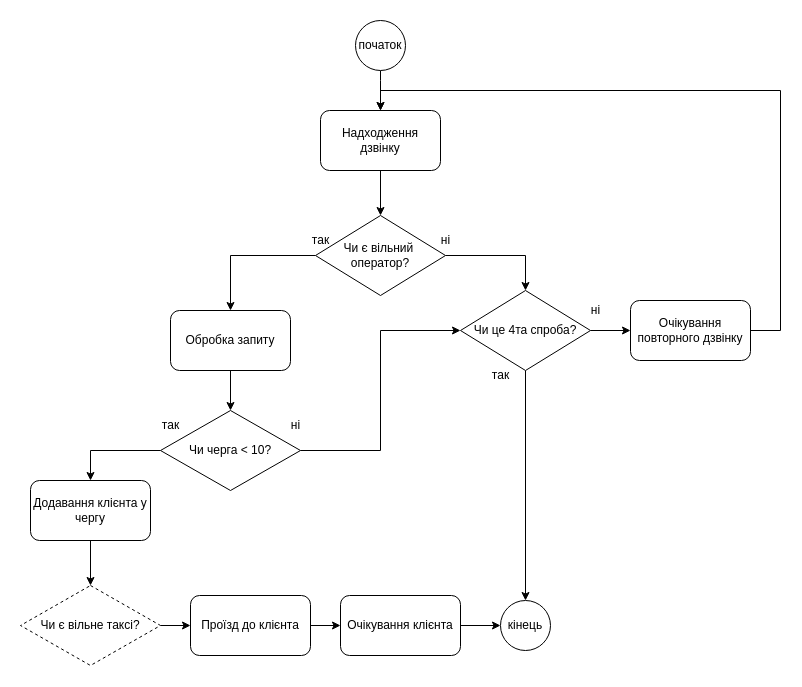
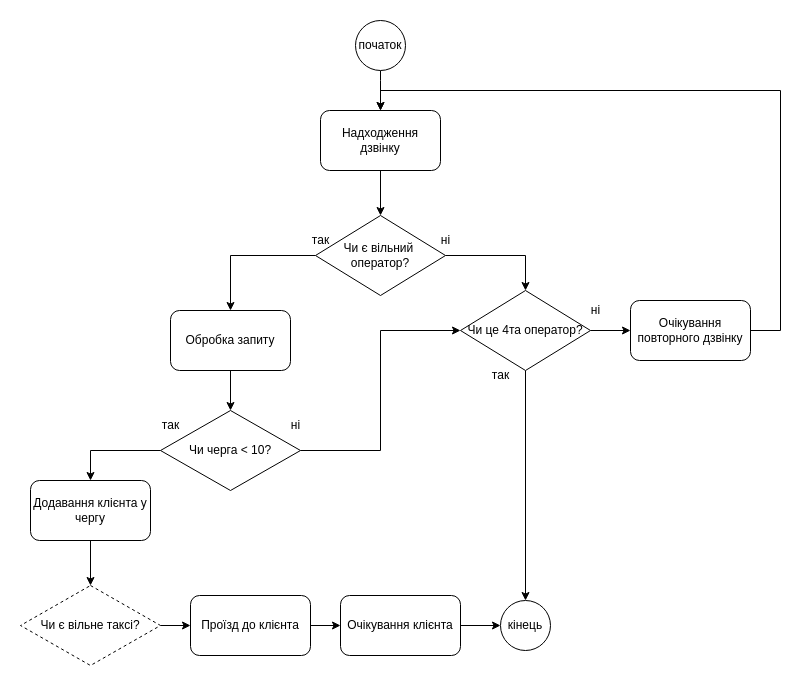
node "Чи це 4та спроба?": label "Чи це 4та спроба?" -> "Чи це 4та оператор?"
